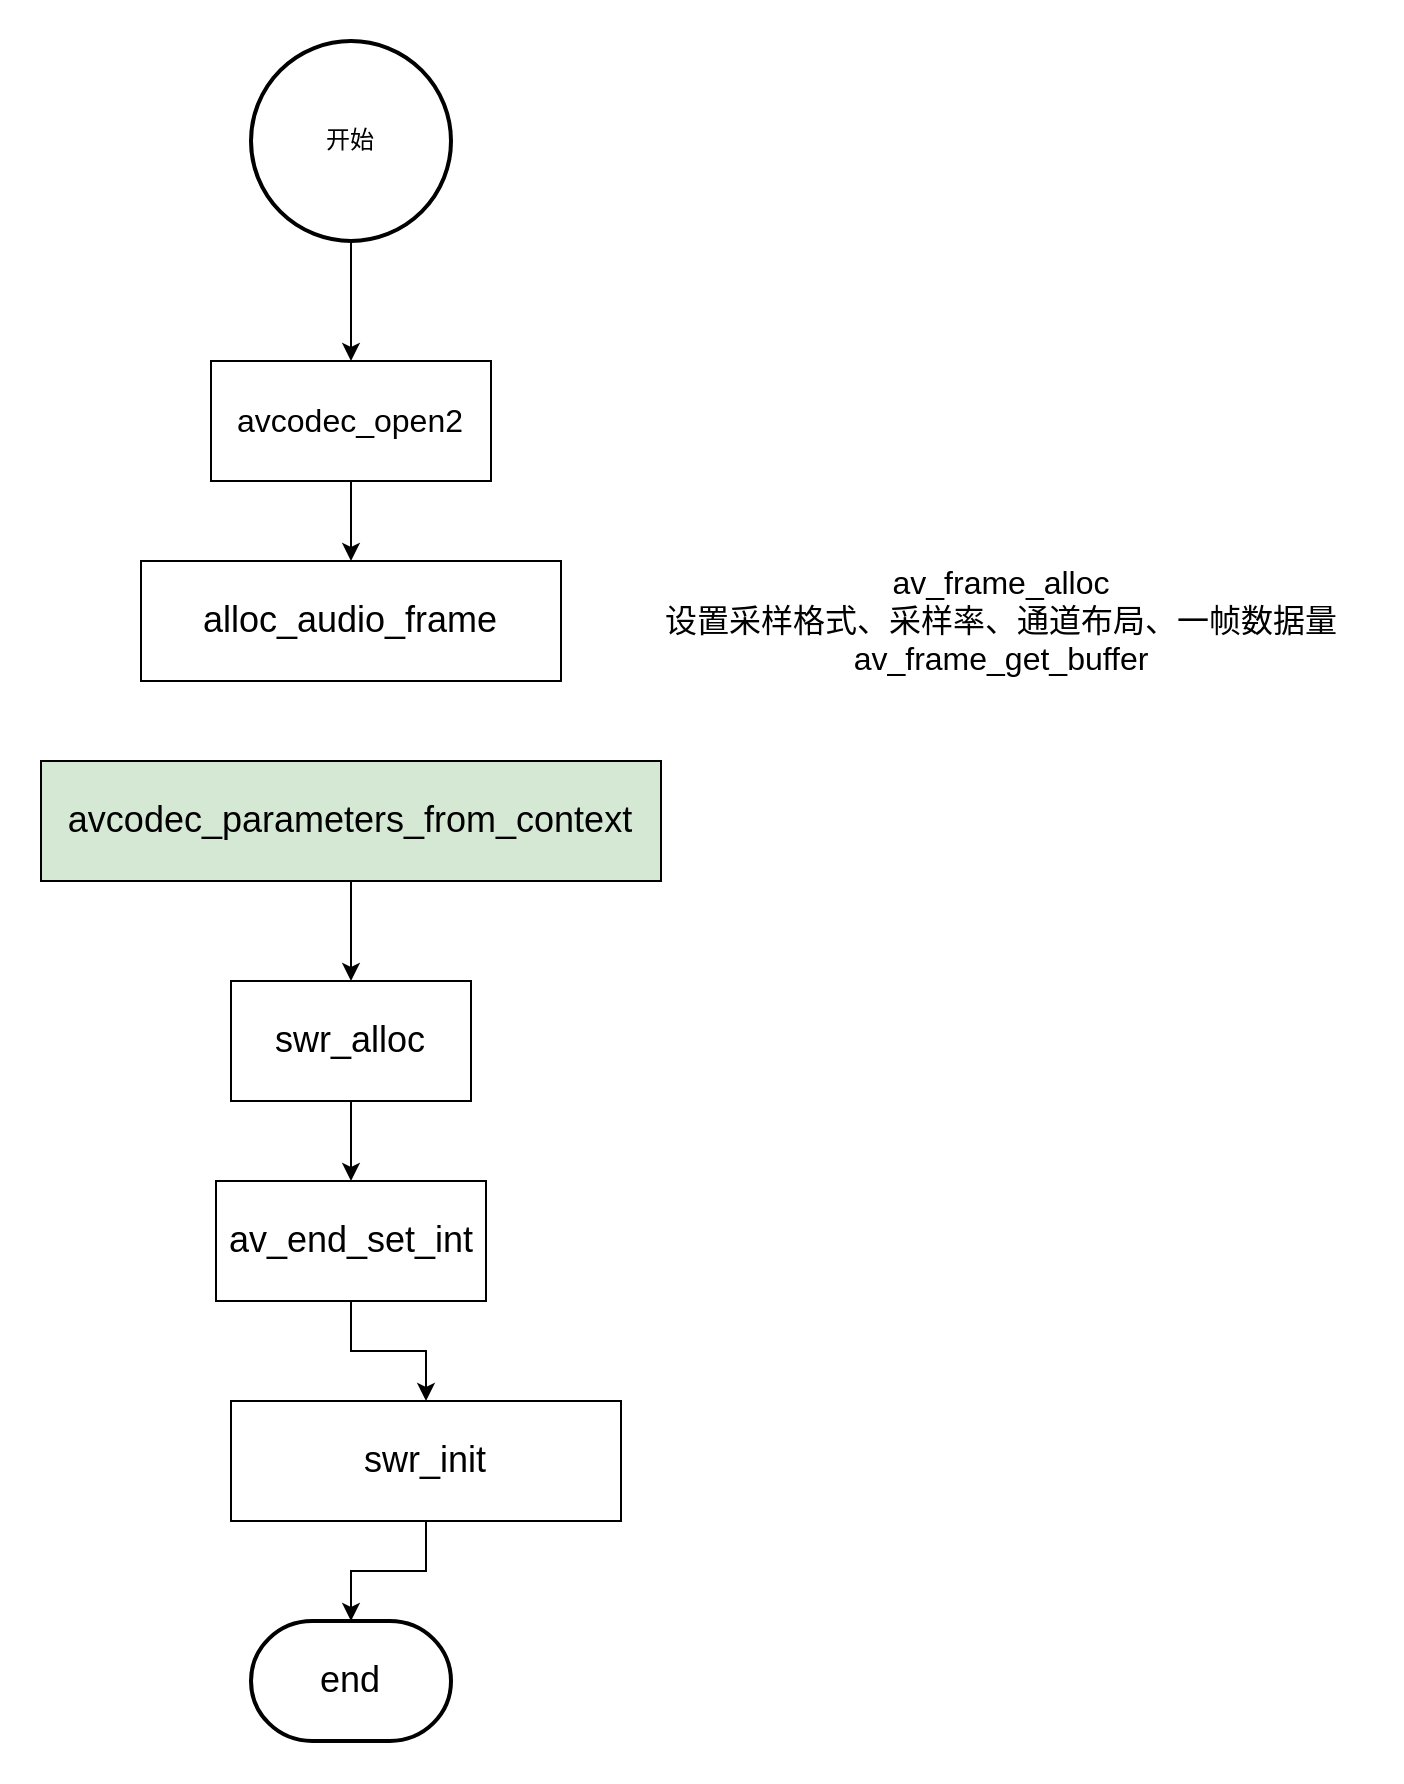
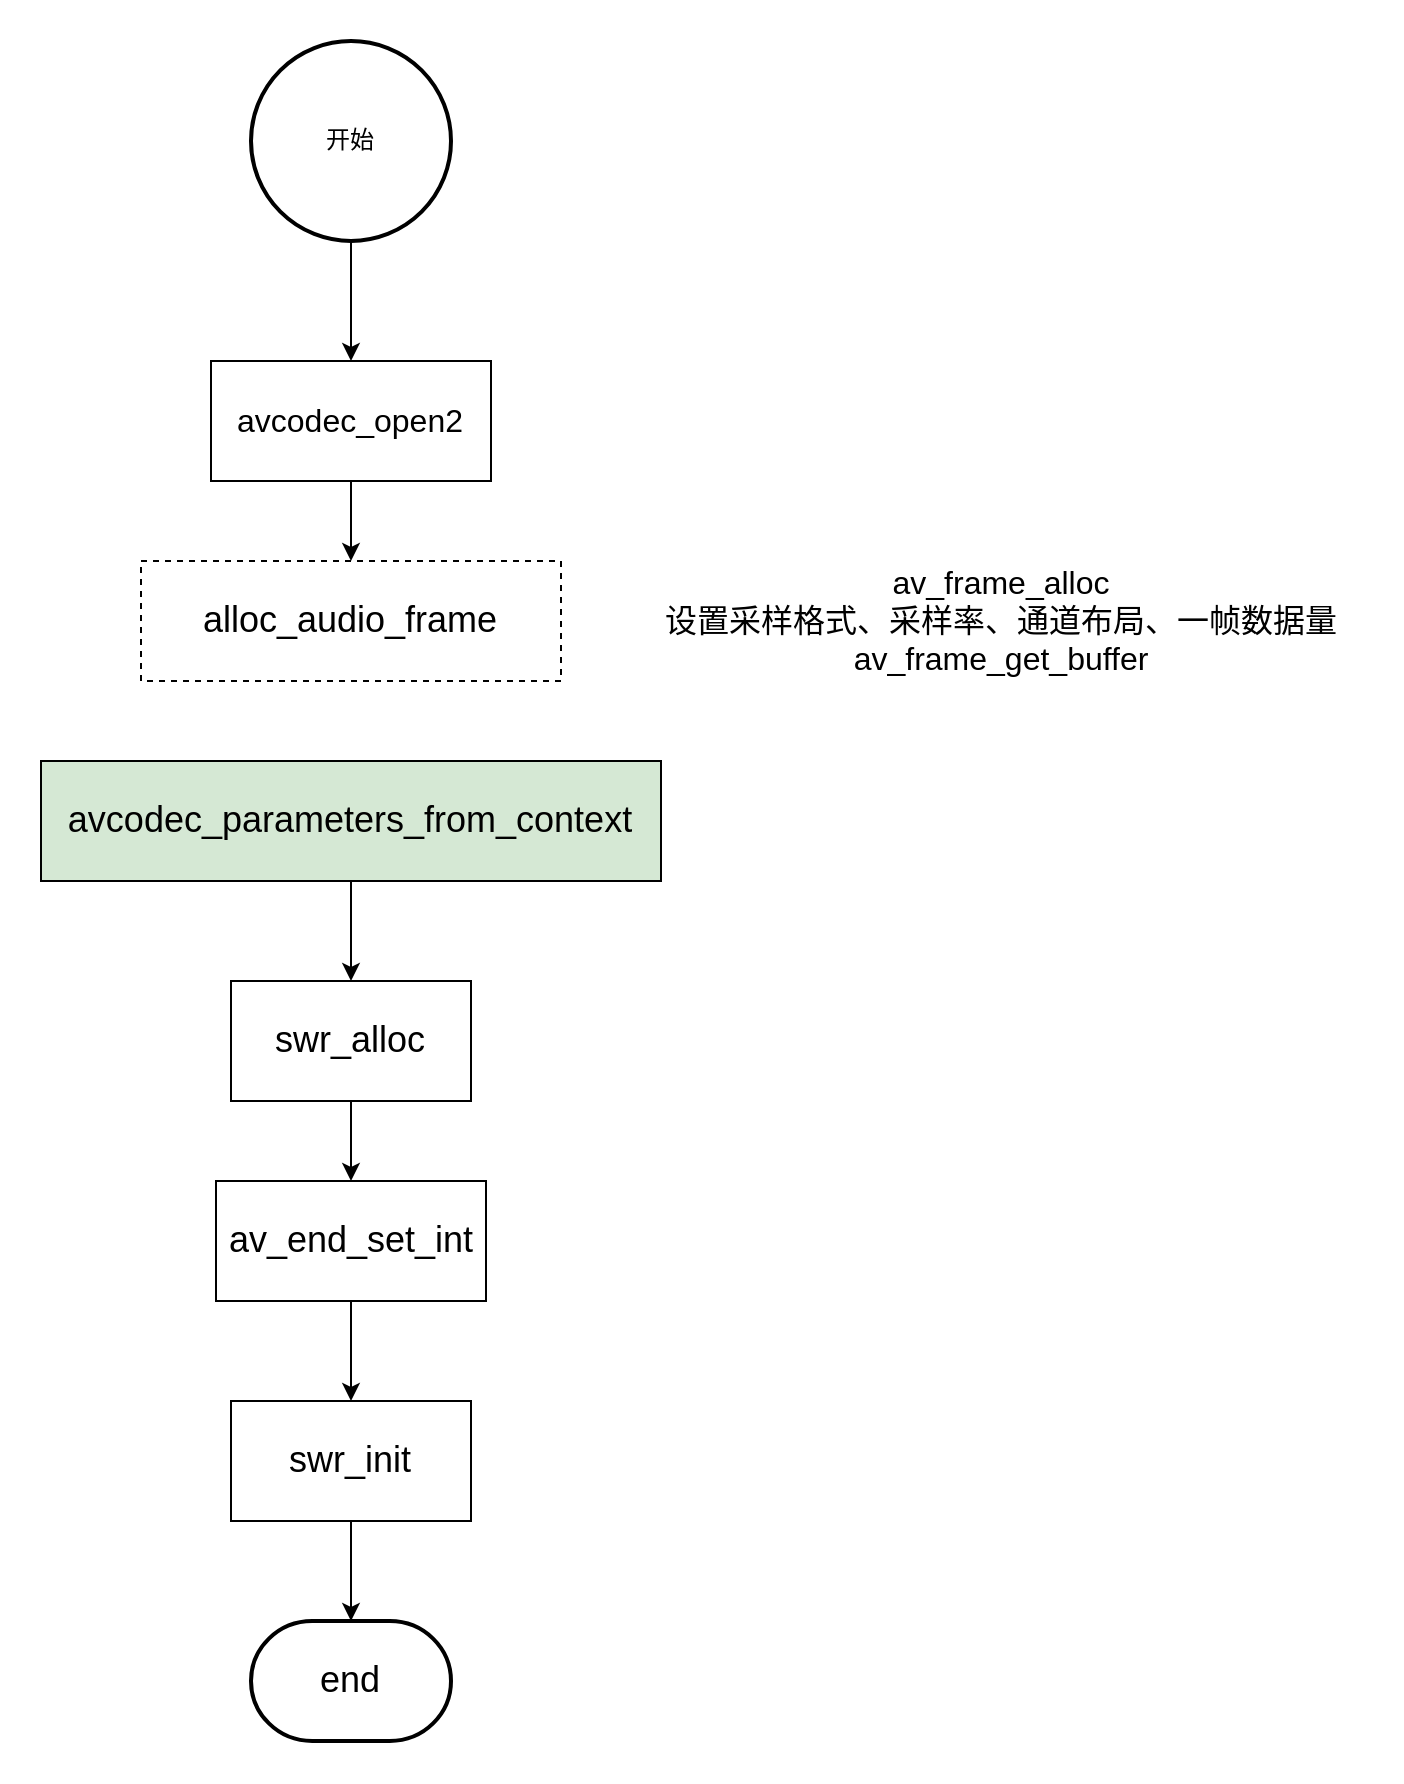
node "alloc_audio_frame": style solid -> dashed
node "swr_init": size 390x120 -> 240x120
